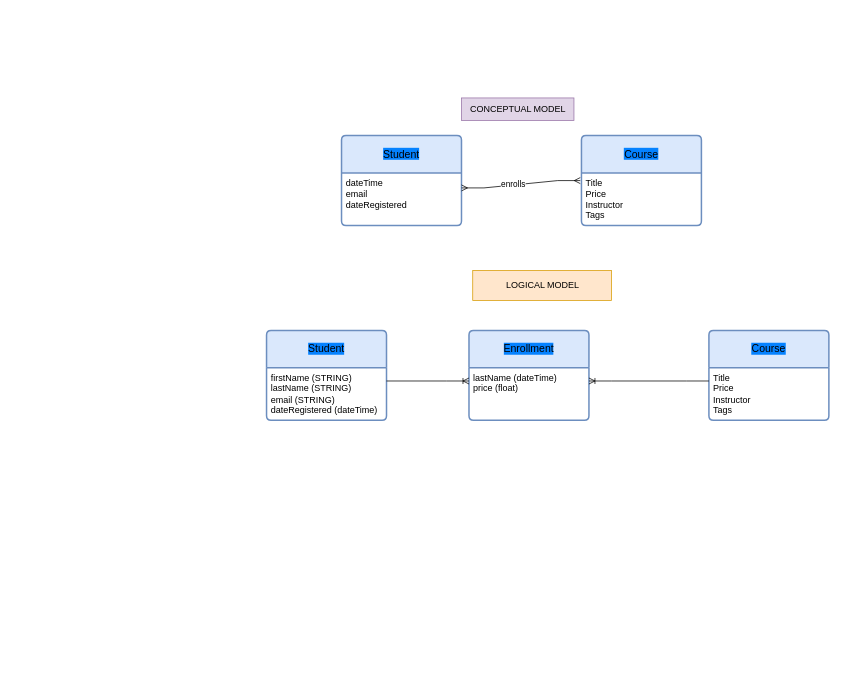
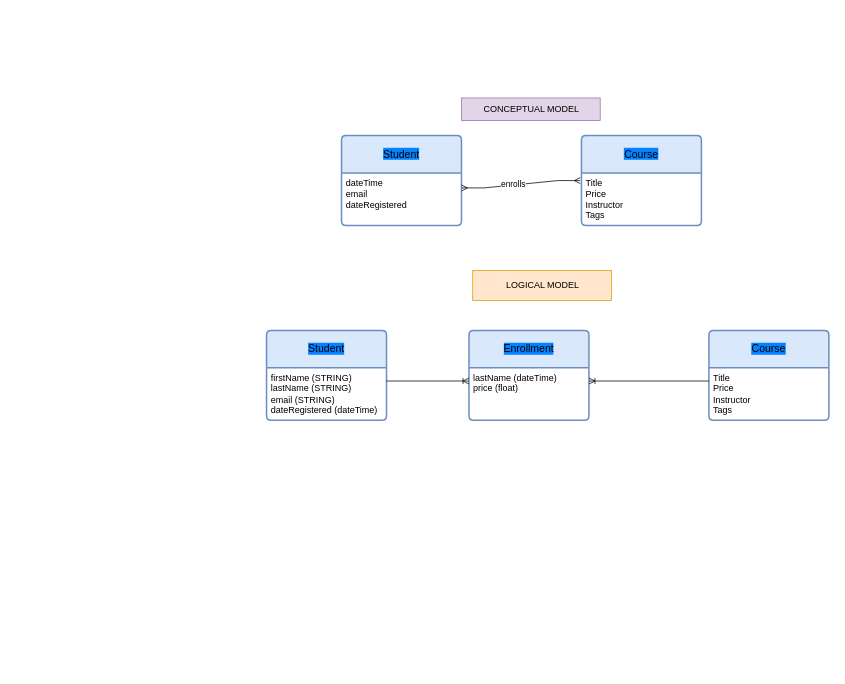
node "CONCEPTUAL MODEL": size 113x23 -> 139x23
